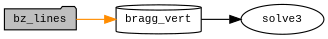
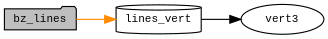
node "bragg_vert": label "bragg_vert" -> "lines_vert"
node "solve3": label "solve3" -> "vert3"
